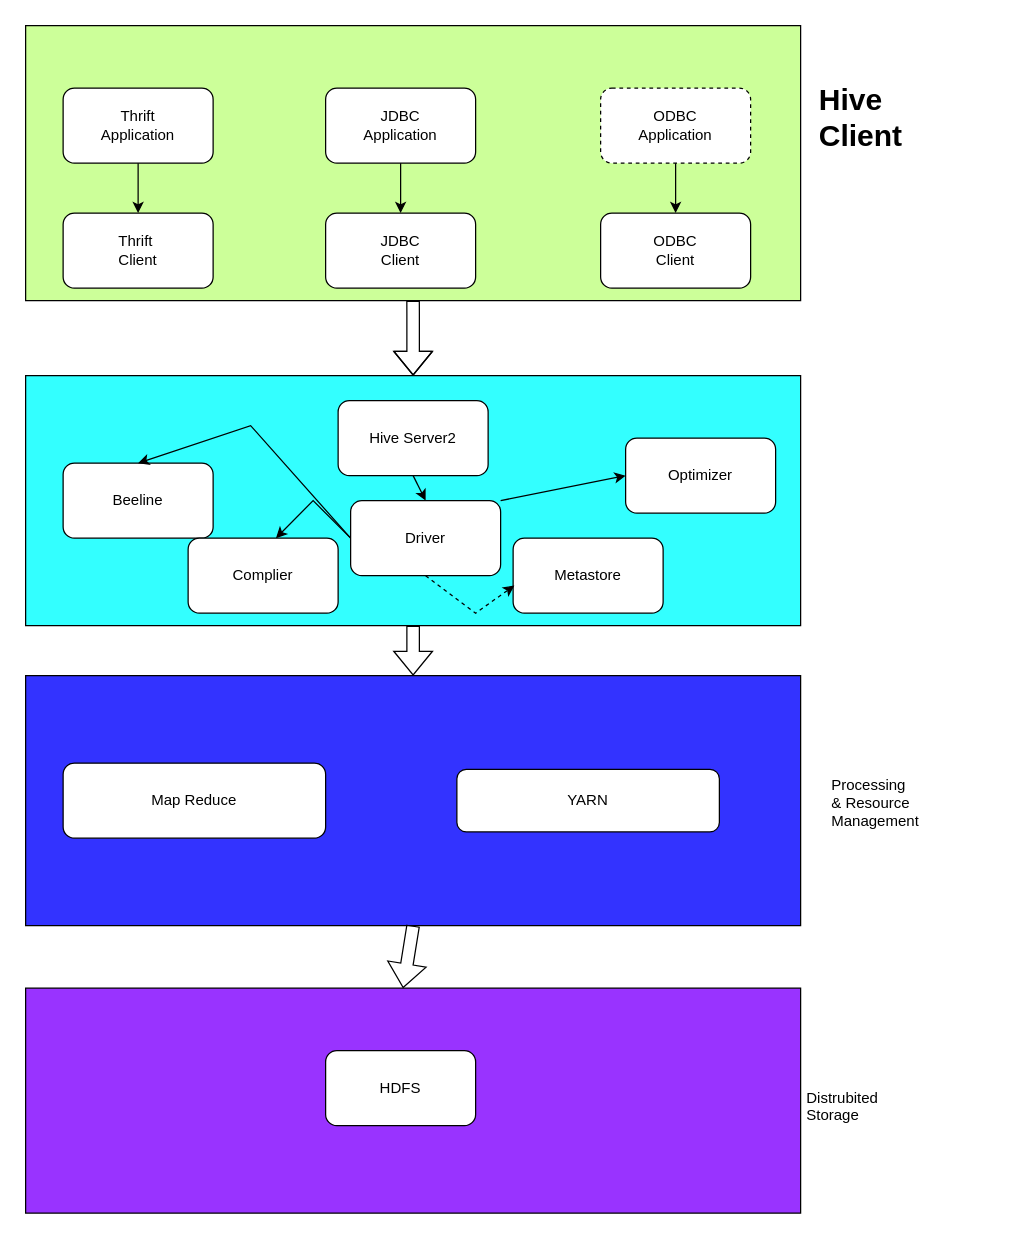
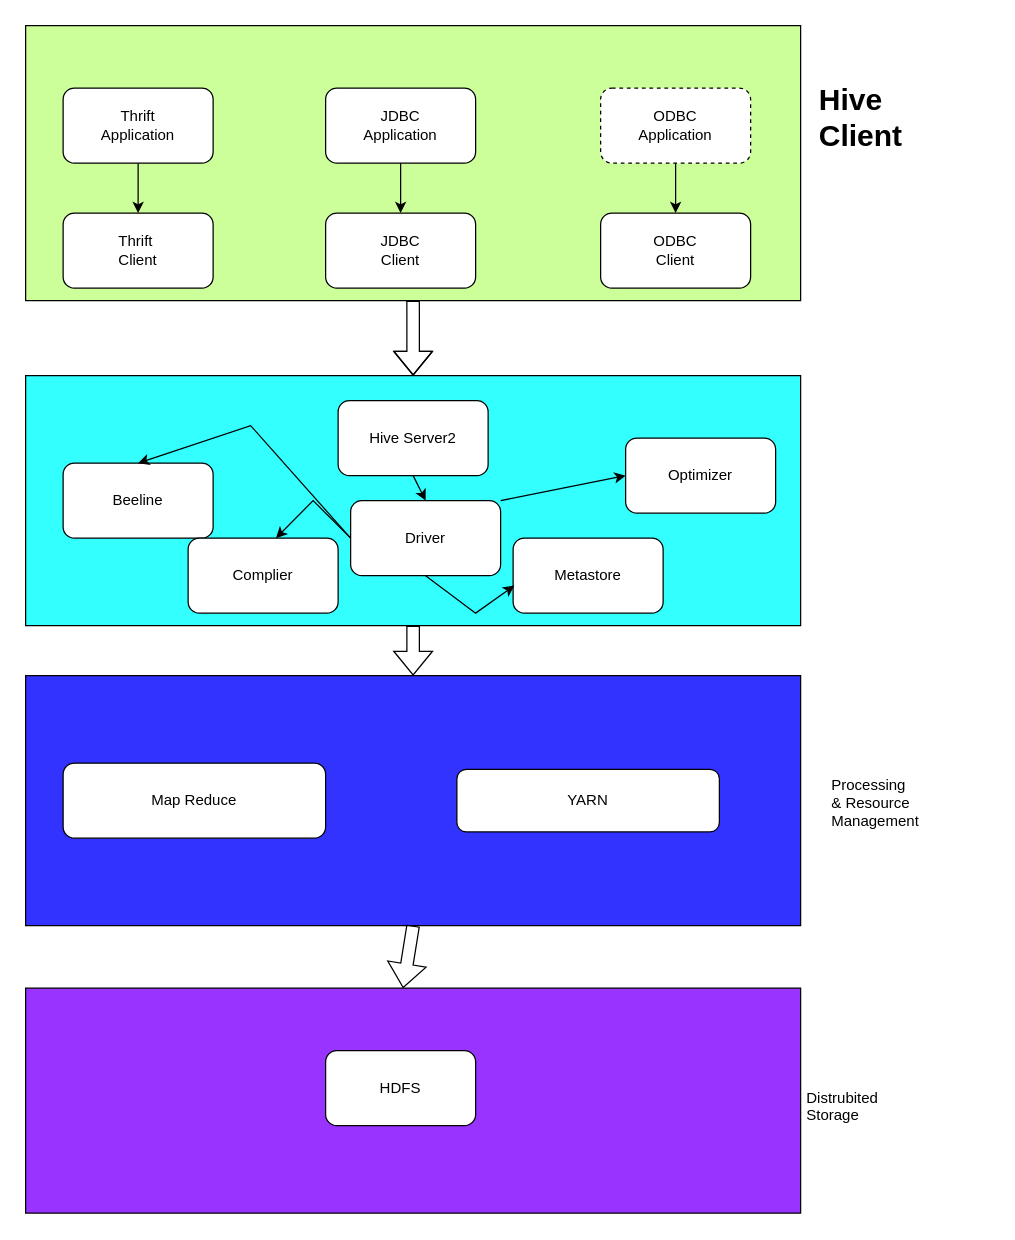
edge "Driver" -> "Metastore": style dashed -> solid
